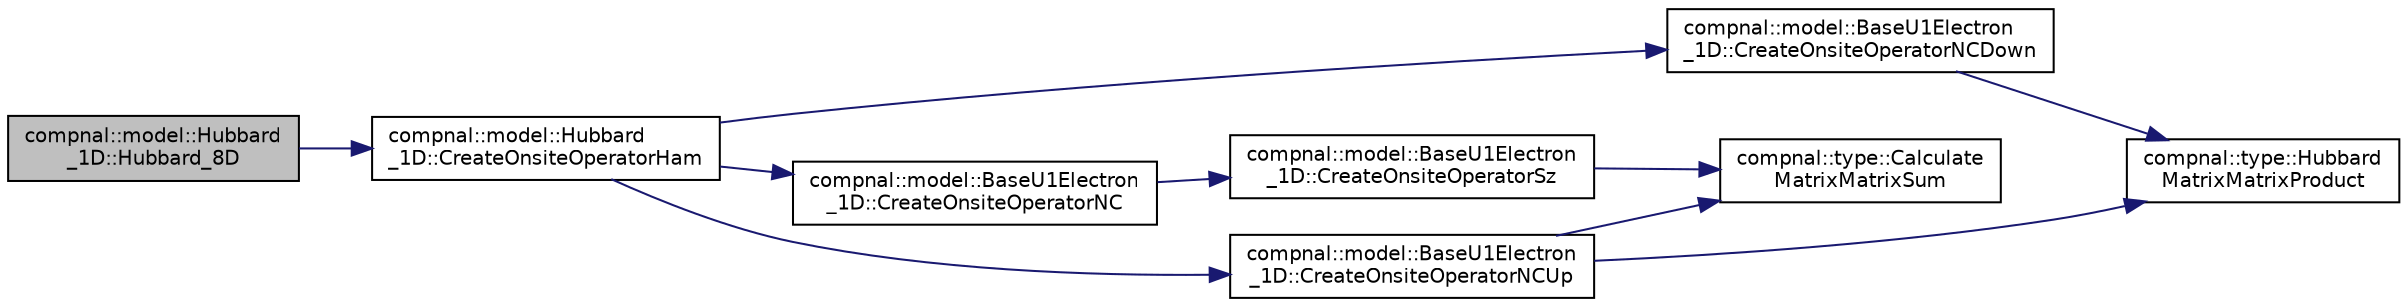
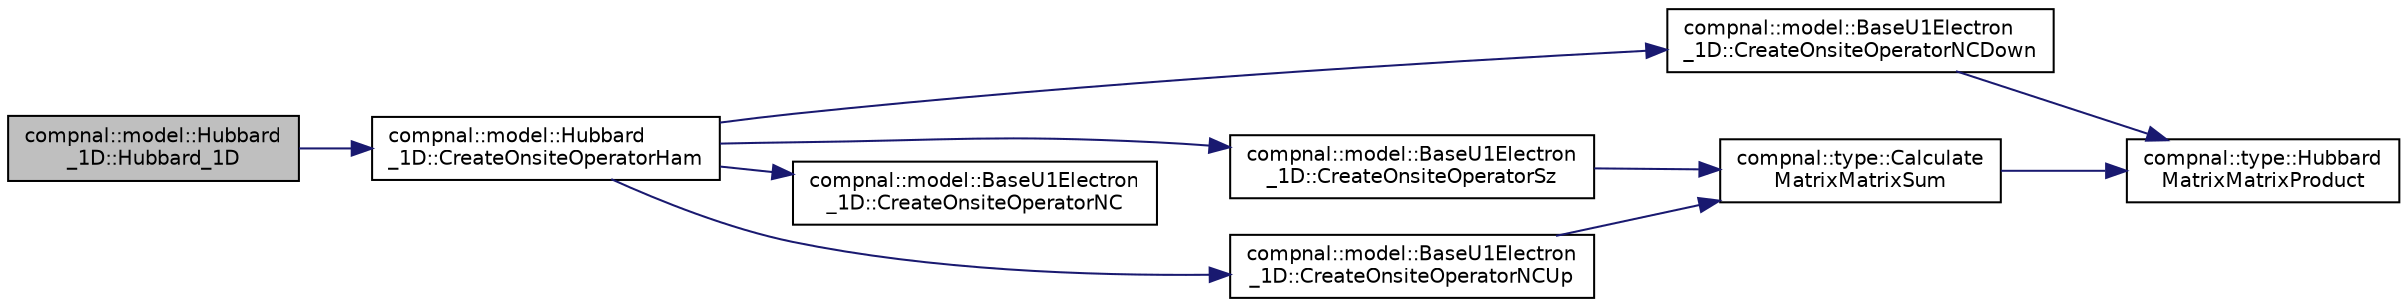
node "compnal::model::Hubbard _1D::Hubbard_8D": label "compnal::model::Hubbard _1D::Hubbard_8D" -> "compnal::model::Hubbard _1D::Hubbard_1D"
edge "compnal::model::BaseU1Electron _1D::CreateOnsiteOperatorNC" -> "compnal::model::BaseU1Electron _1D::CreateOnsiteOperatorSz": now "compnal::model::Hubbard _1D::CreateOnsiteOperatorHam" -> "compnal::model::BaseU1Electron _1D::CreateOnsiteOperatorSz"
edge "compnal::model::BaseU1Electron _1D::CreateOnsiteOperatorNCUp" -> "compnal::type::Hubbard MatrixMatrixProduct": now "compnal::type::Calculate MatrixMatrixSum" -> "compnal::type::Hubbard MatrixMatrixProduct"
